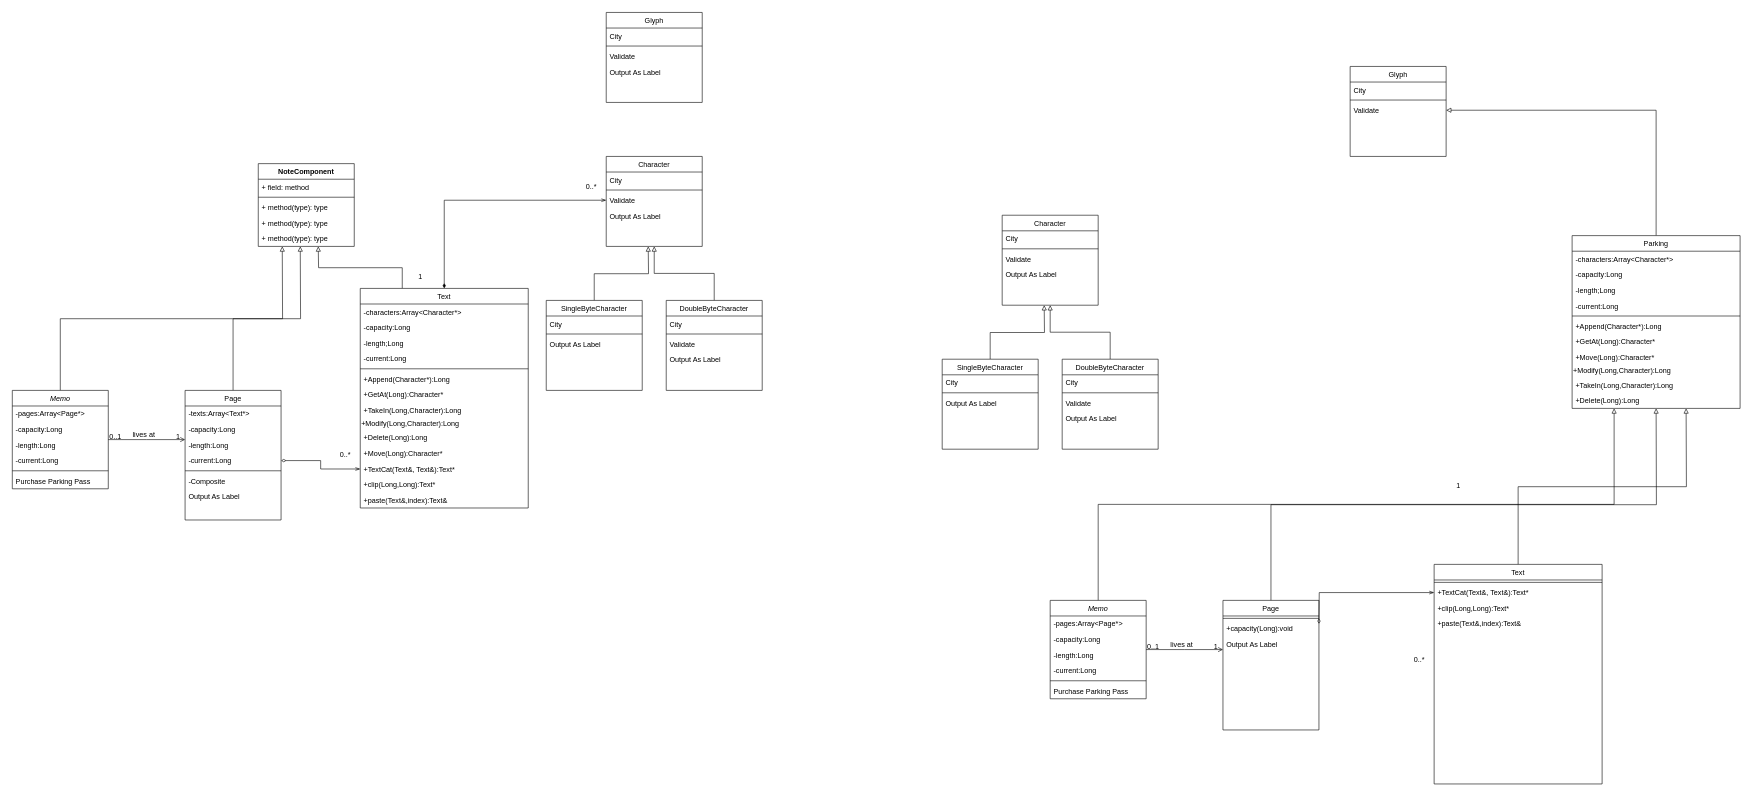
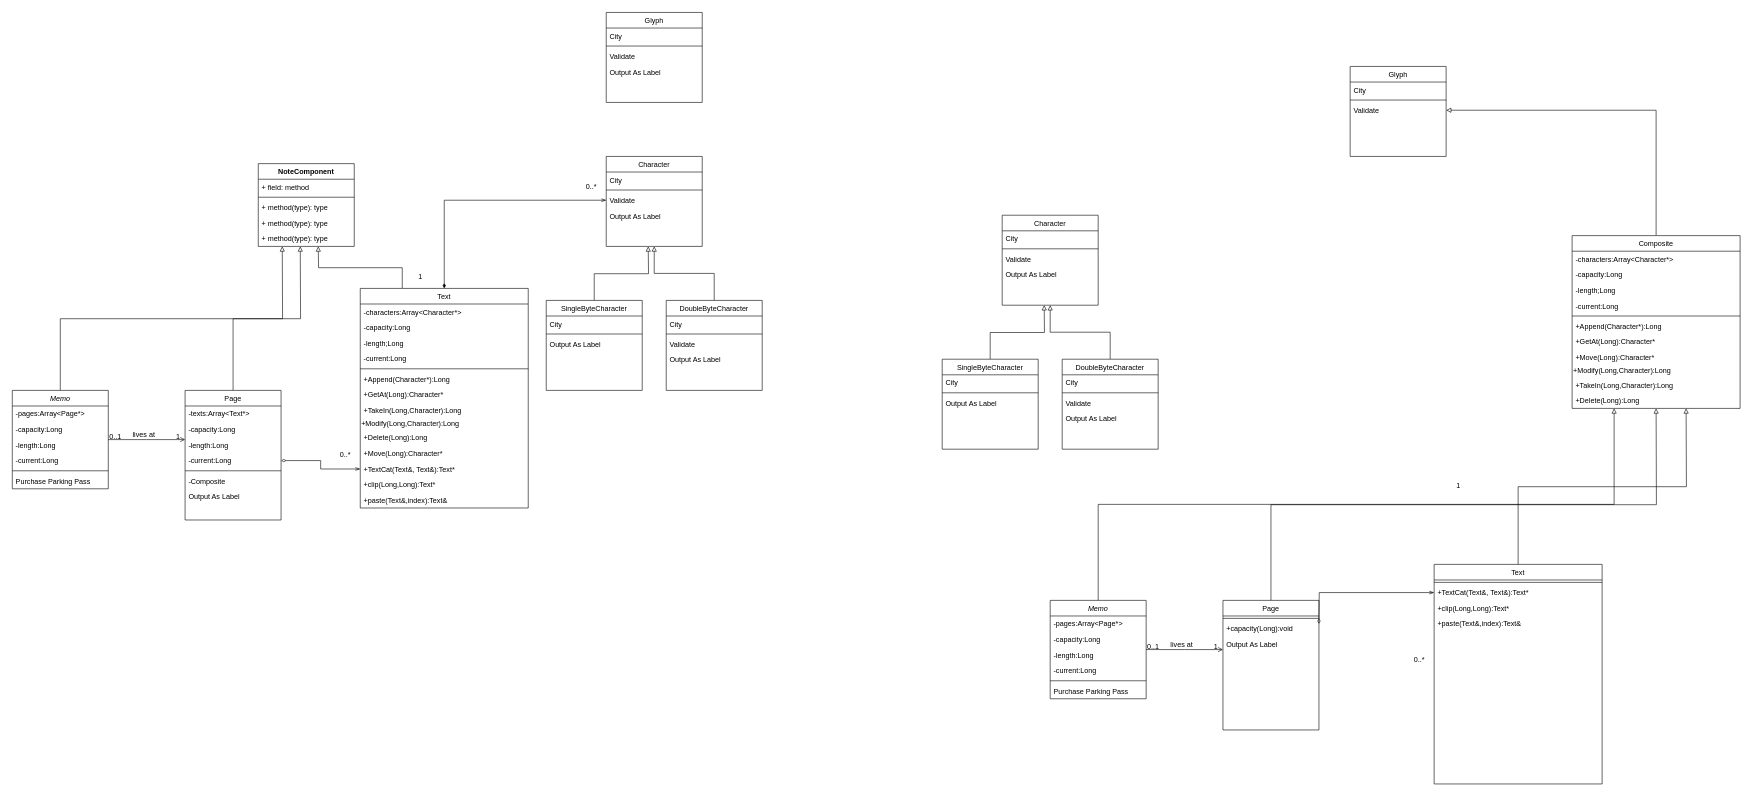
node "Parking": label "Parking" -> "Composite"
